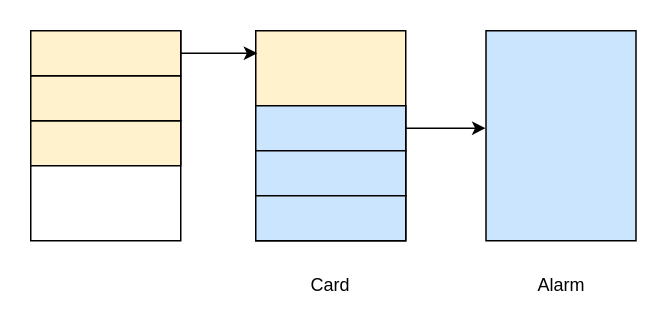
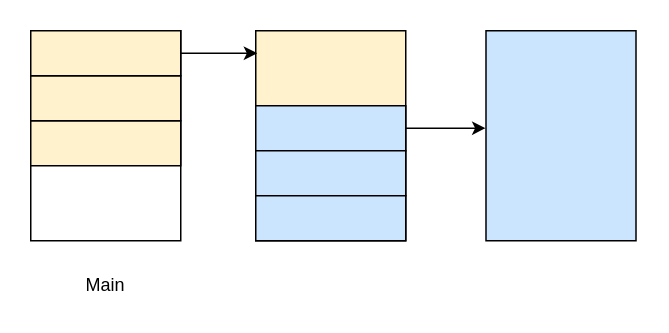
node "Main": added
node "Card": removed
node "Alarm": removed
